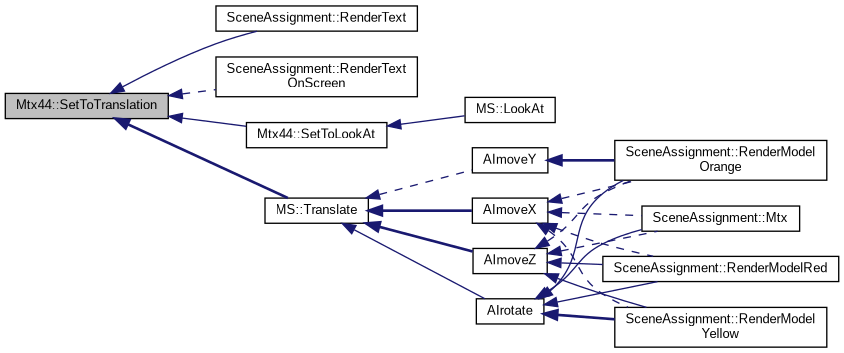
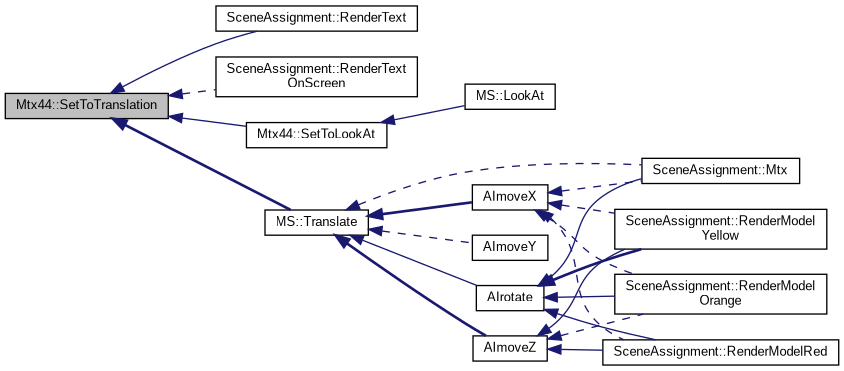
edge "SceneAssignment::RenderModel Orange" -> "AImoveY": removed
edge "SceneAssignment::Mtx" -> "AImoveZ": now "SceneAssignment::Mtx" -> "MS::Translate"
